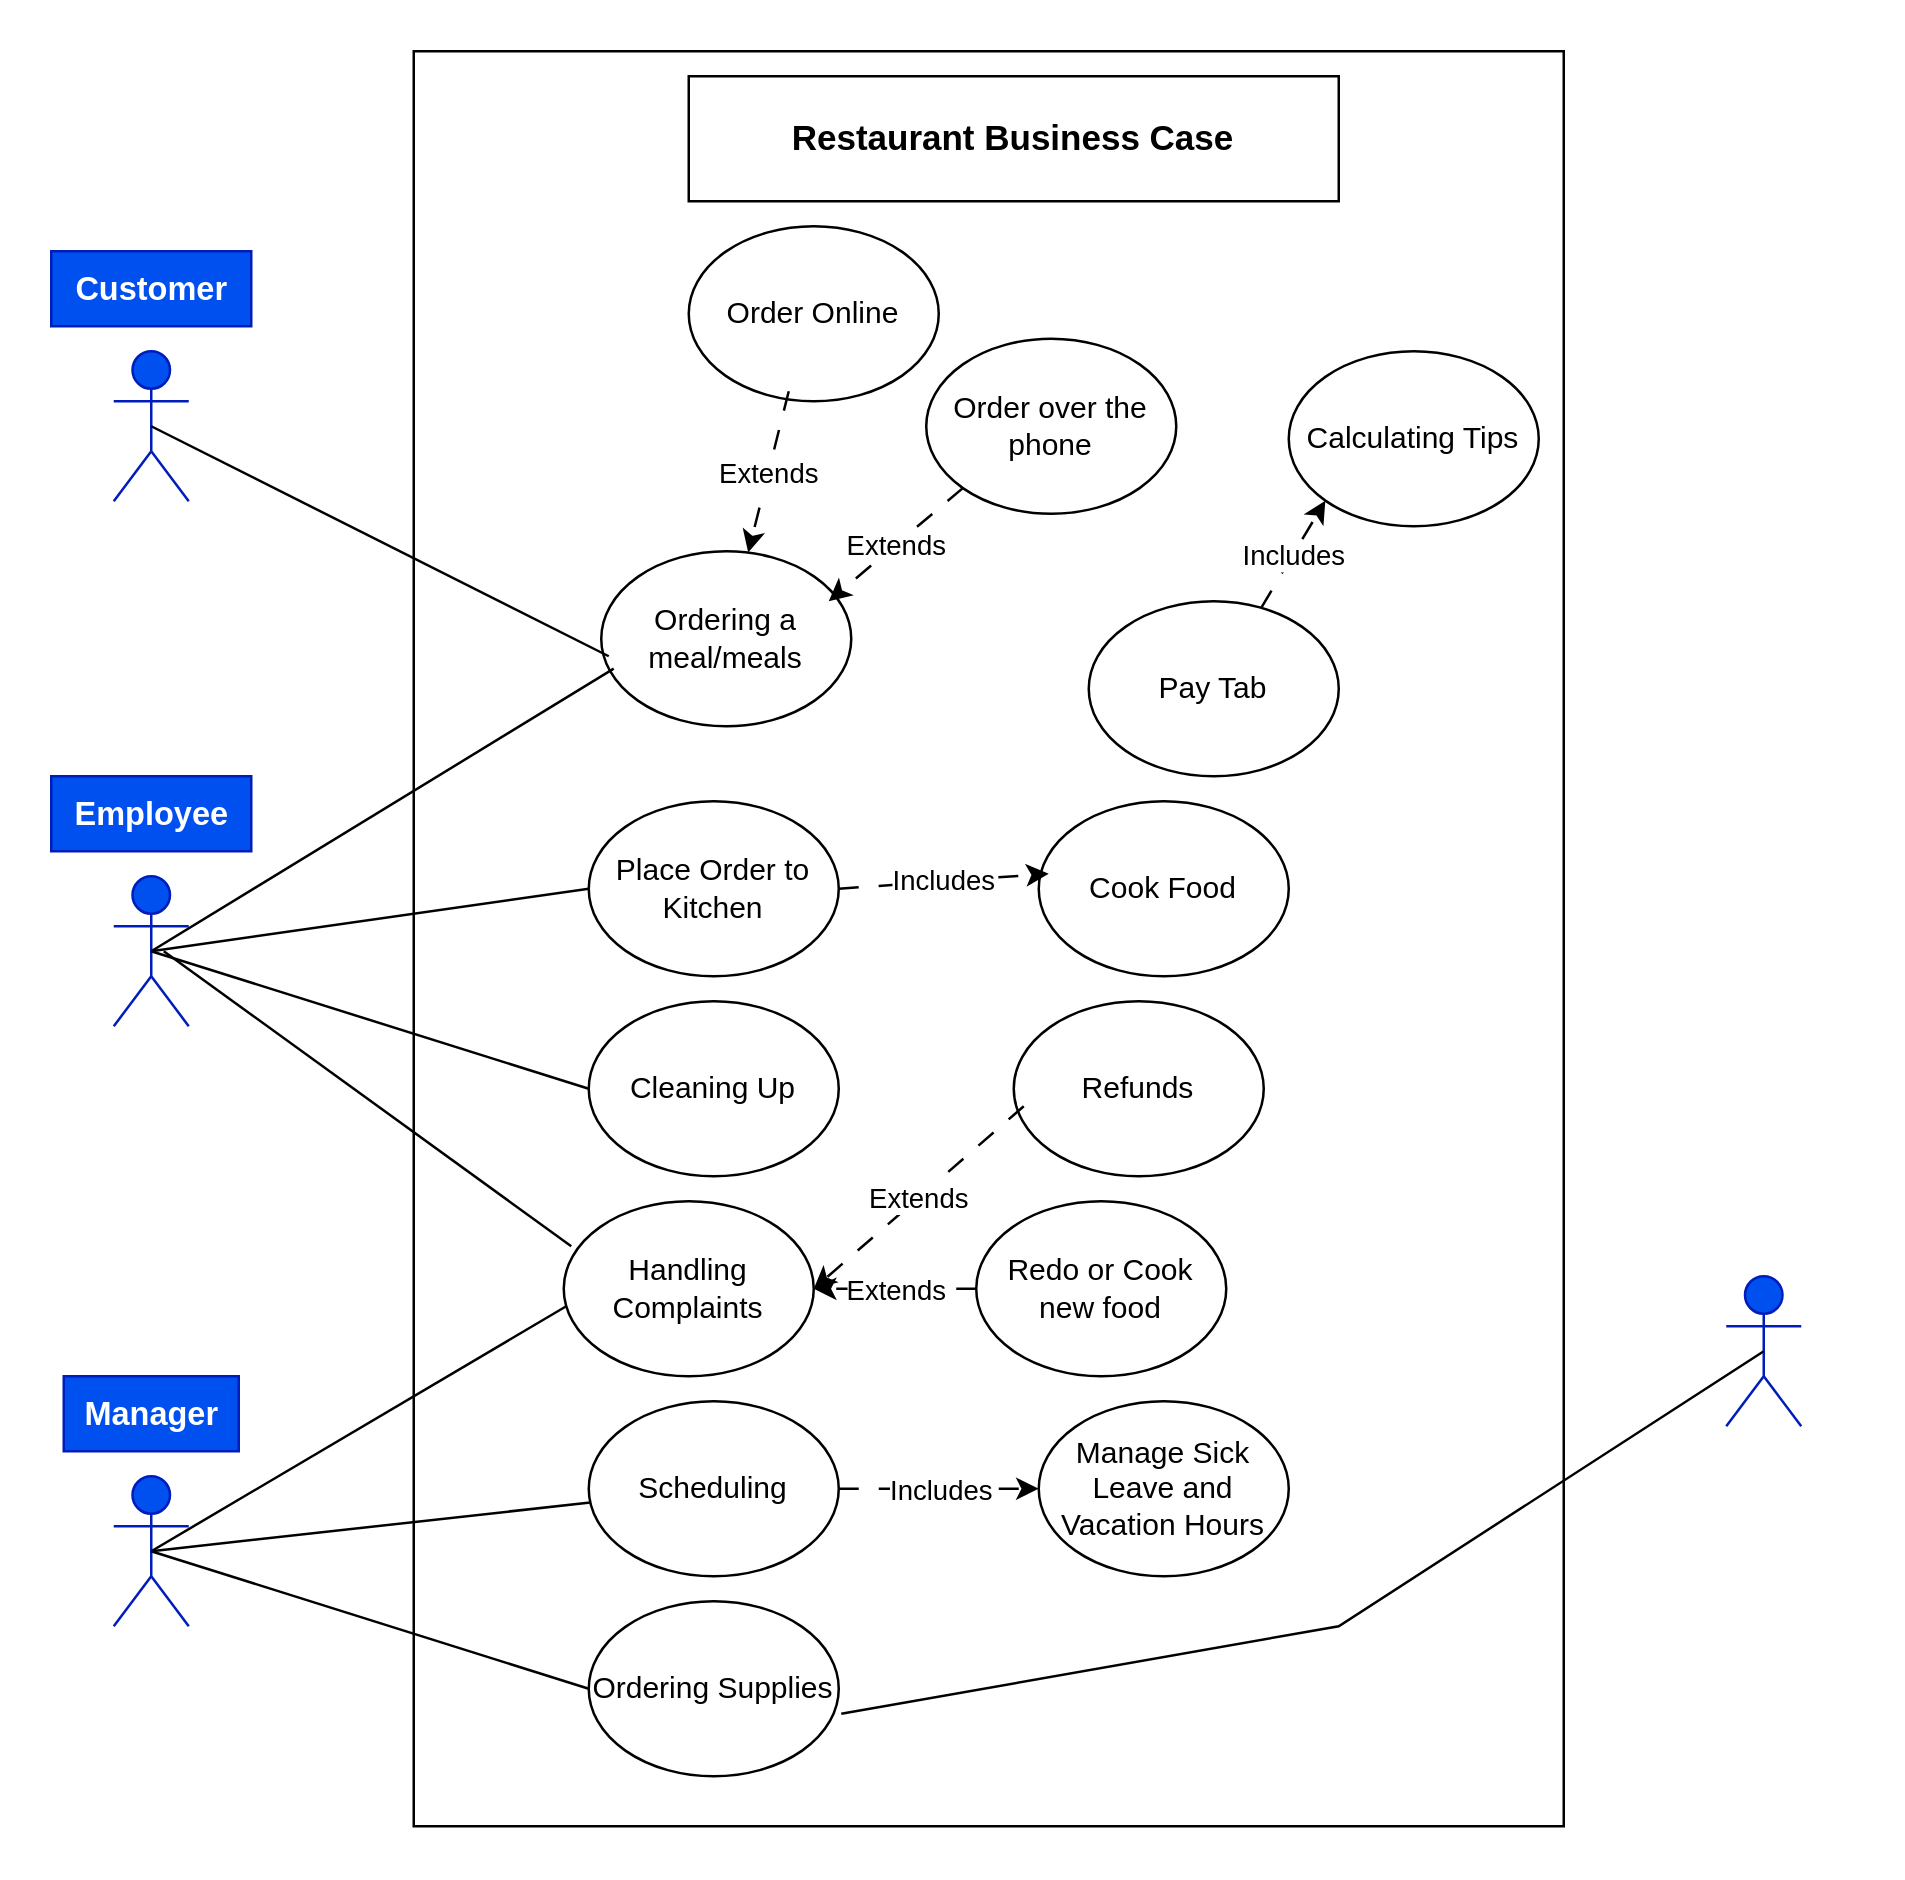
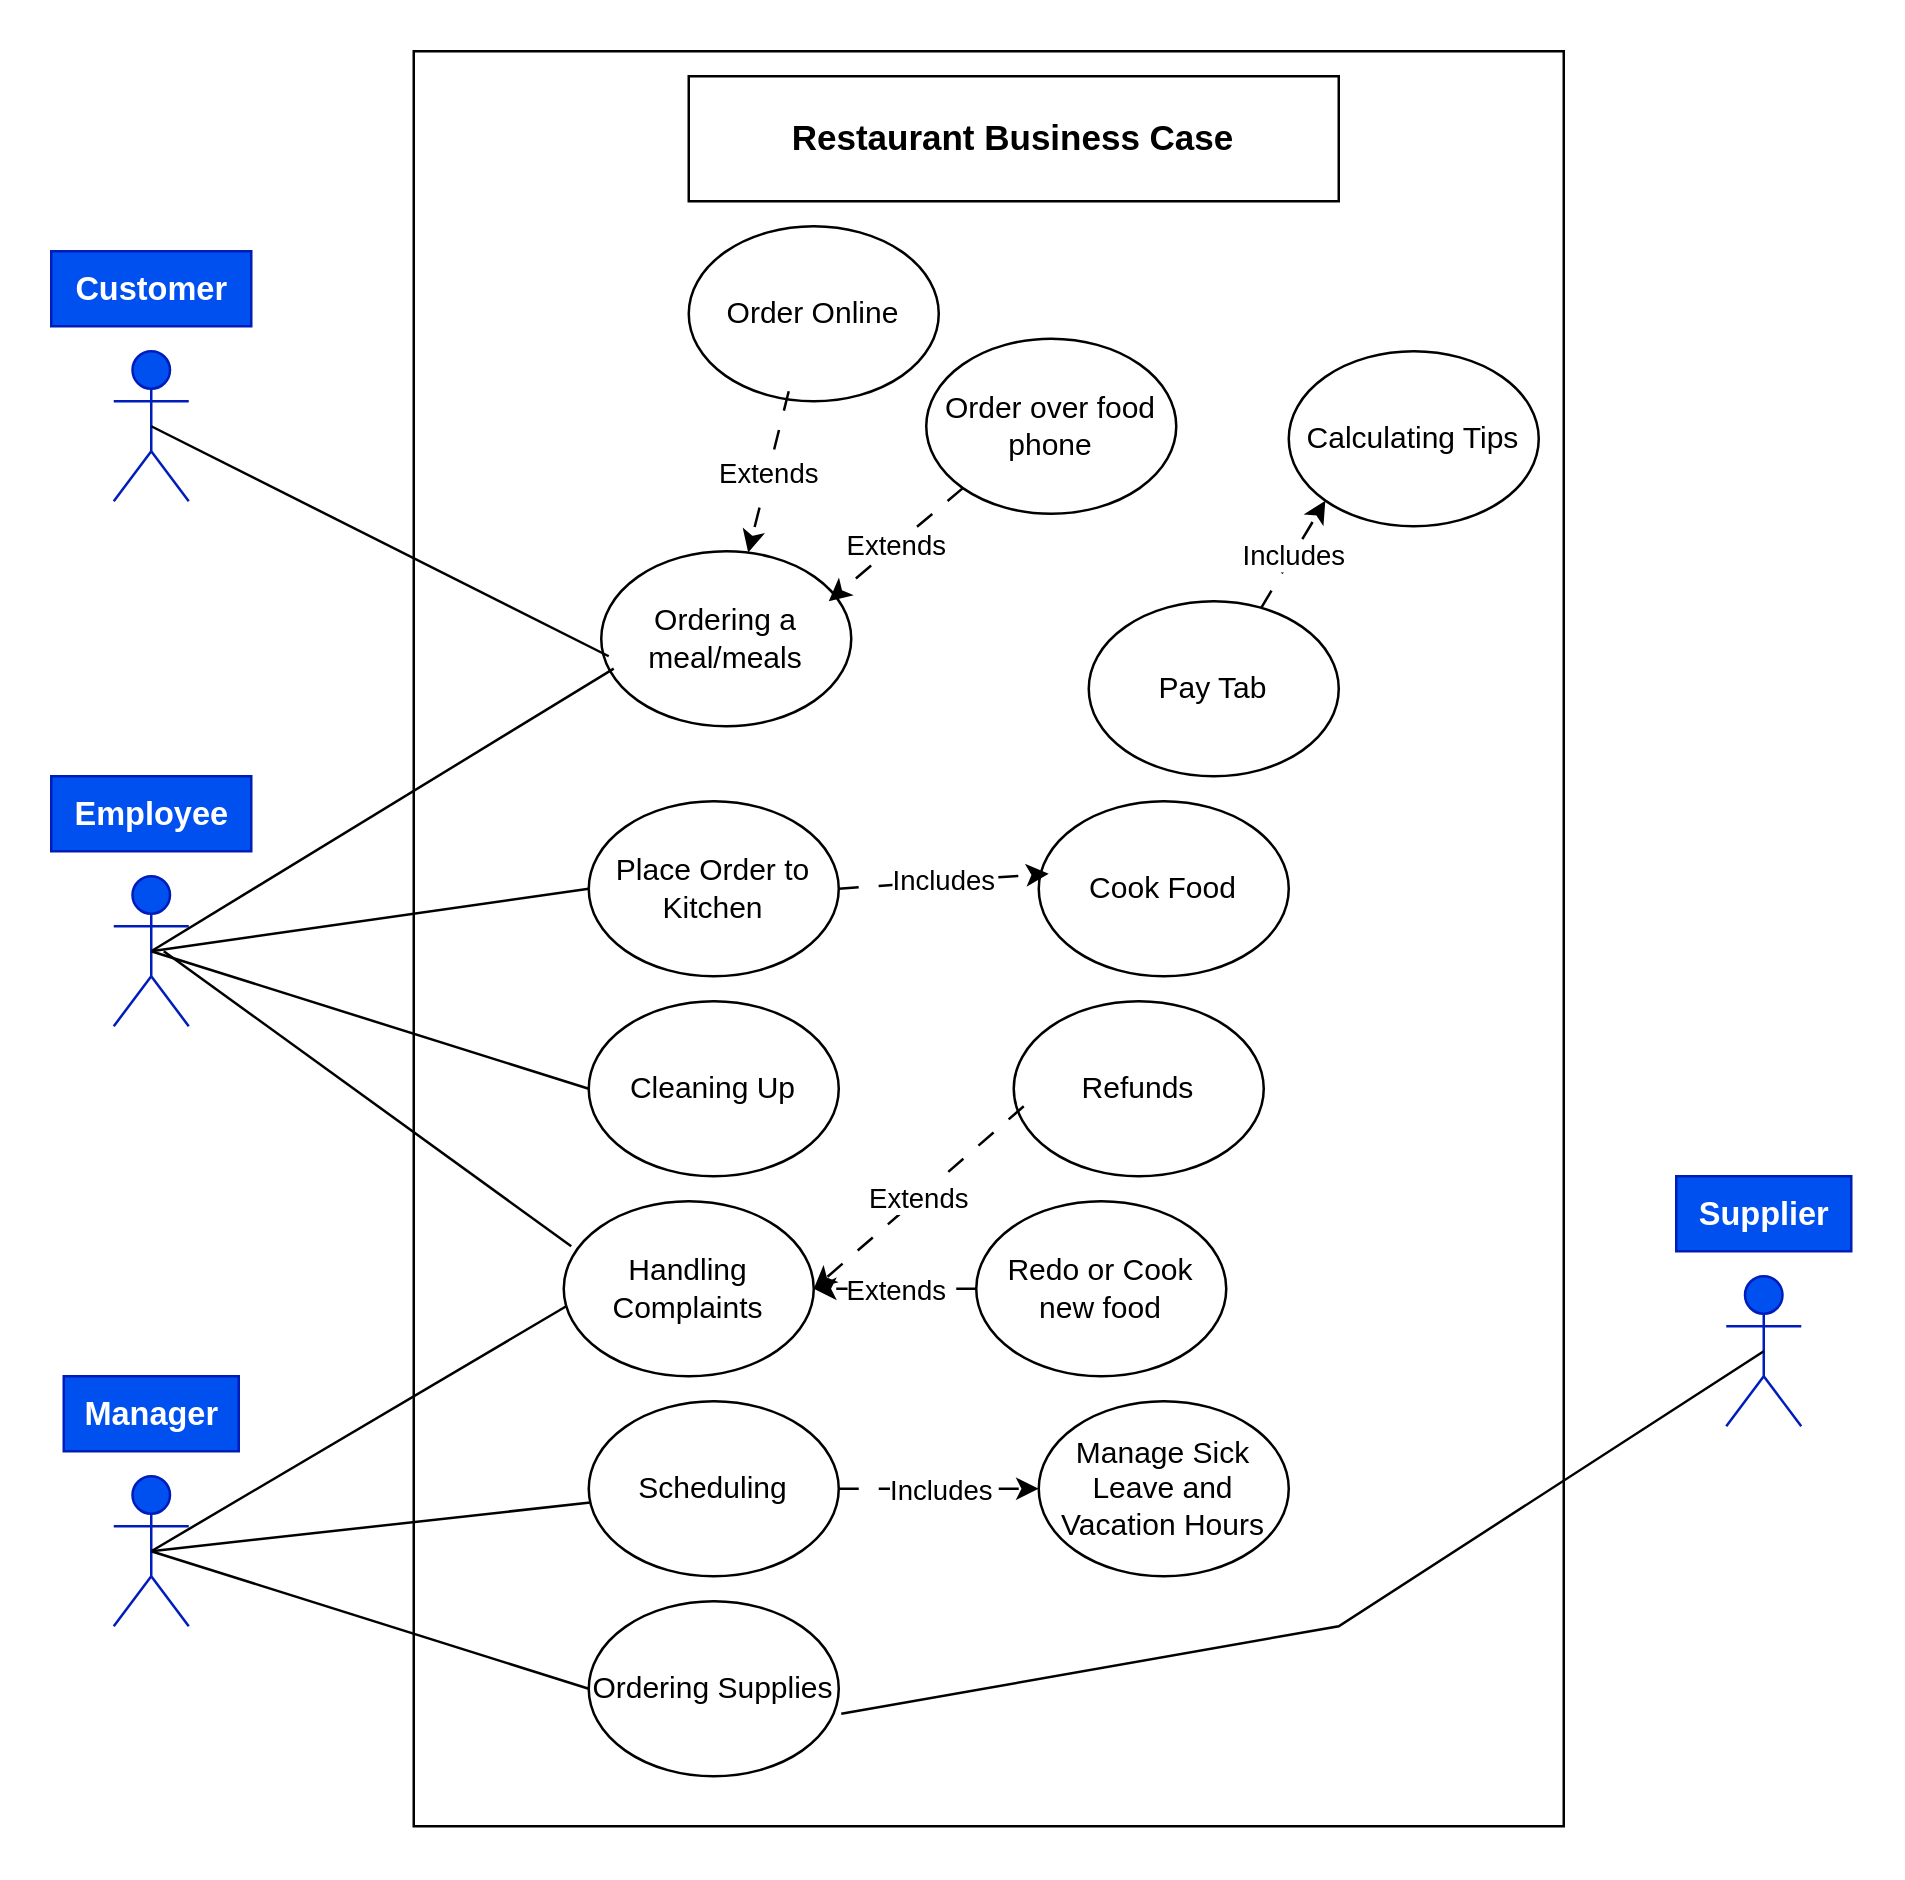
node "Order over the phone": label "Order over the phone" -> "Order over food phone"
node "Supplier": added
